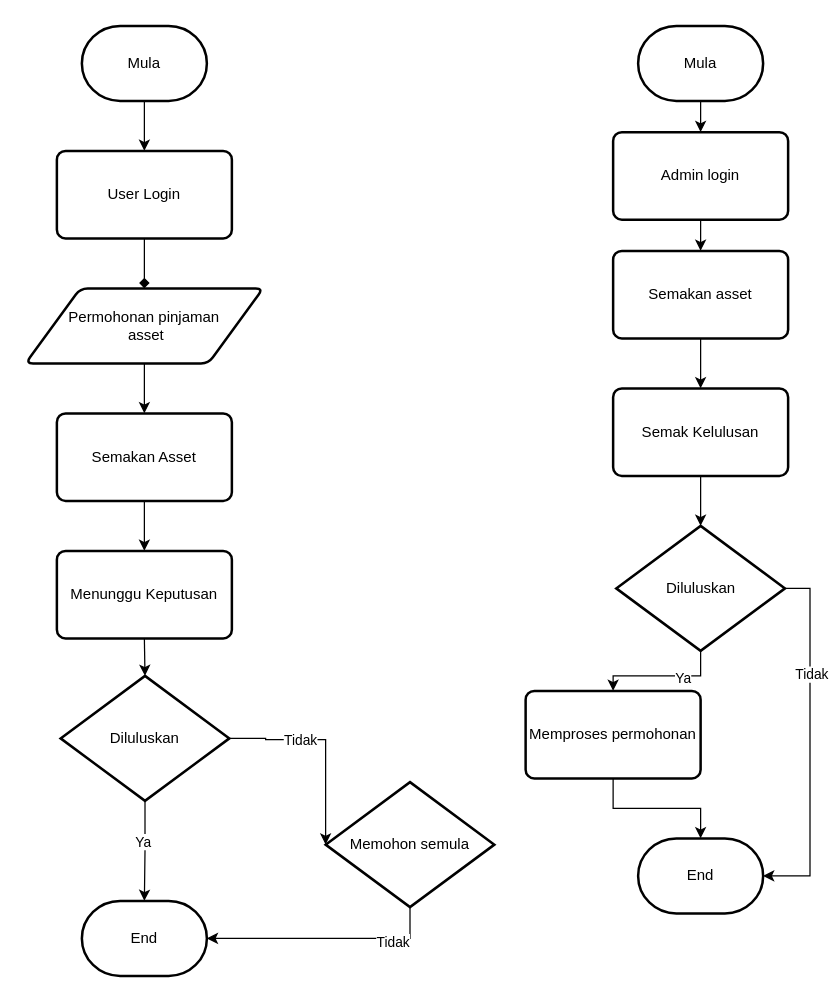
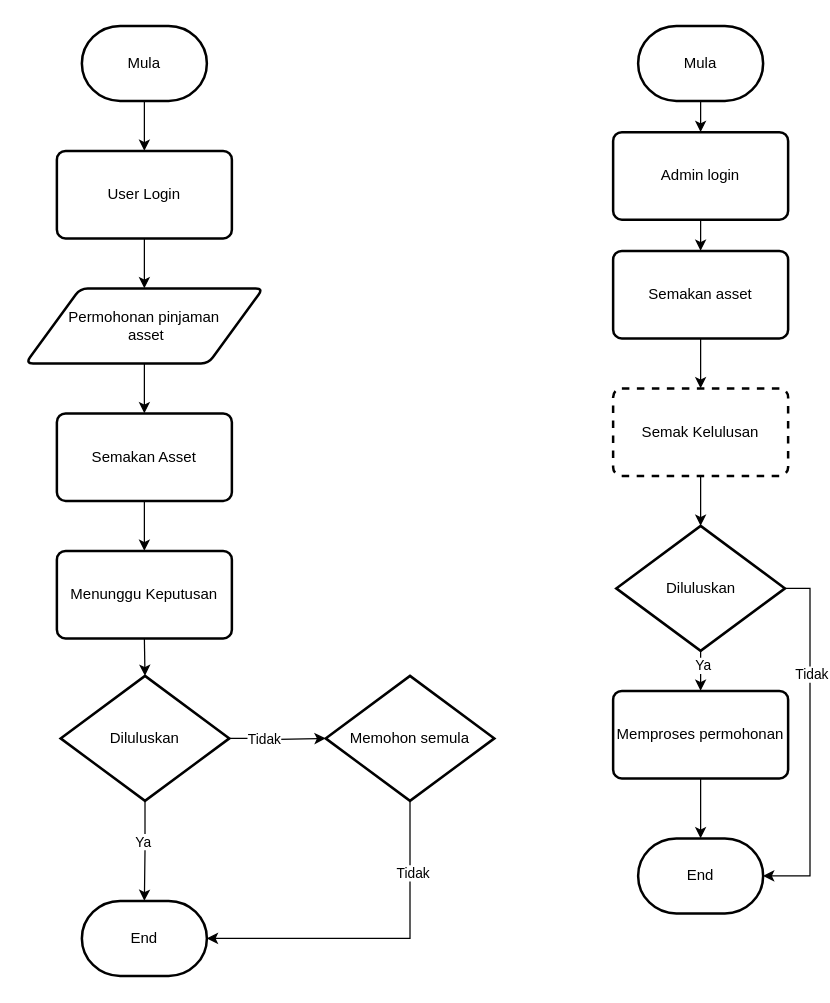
edge "User Login" -> "Permohonan pinjaman asset": arrowhead diamond -> classic
node "Semak Kelulusan": style solid -> dashed
node "Memproses permohonan": moved (613, 734) -> (701, 734)
node "Memohon semula": moved (410, 844) -> (410, 738)
